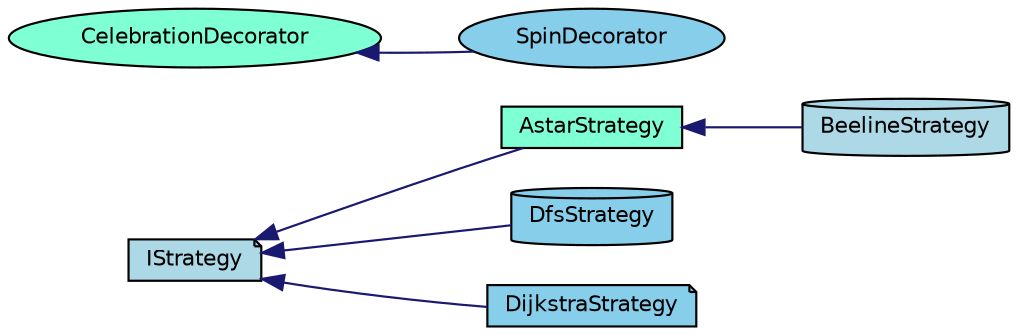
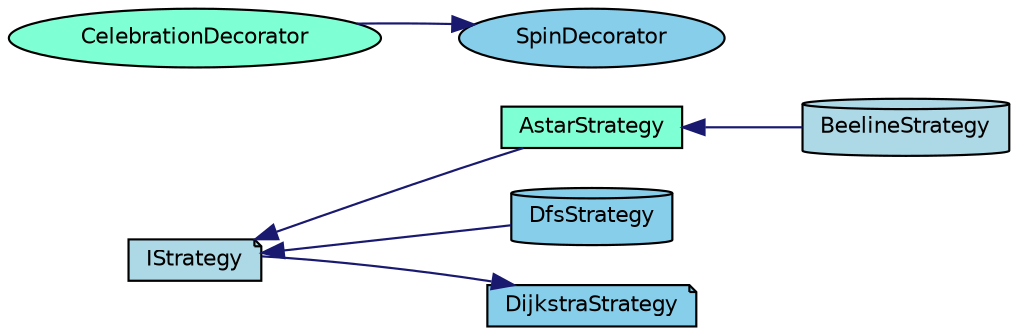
edge "SpinDecorator" -> "CelebrationDecorator": reversed
edge "DijkstraStrategy" -> "IStrategy": reversed
